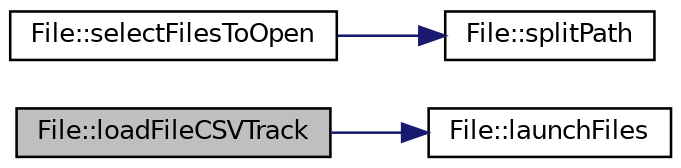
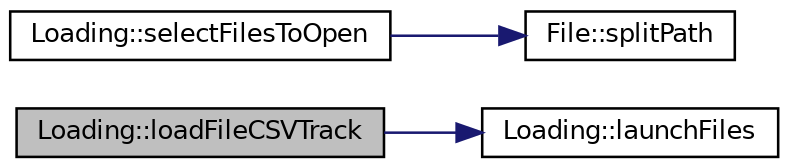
node "File::selectFilesToOpen": label "File::selectFilesToOpen" -> "Loading::selectFilesToOpen"
node "File::loadFileCSVTrack": label "File::loadFileCSVTrack" -> "Loading::loadFileCSVTrack"
node "File::launchFiles": label "File::launchFiles" -> "Loading::launchFiles"
